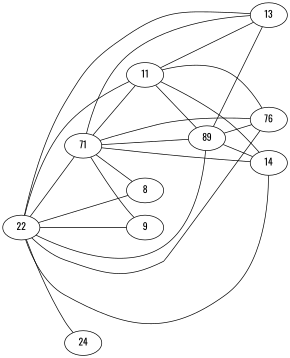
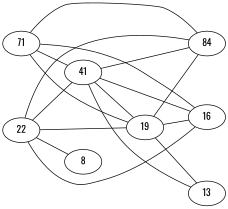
edge "13" -- "71": removed
edge "13" -- "22": removed
node "11": label "11" -> "41"
node "76": label "76" -> "16"
node "89": label "89" -> "19"
node "14": label "14" -> "84"
edge "71" -- "8": removed
edge "71" -- "22": removed
node "9": removed
node "24": removed
